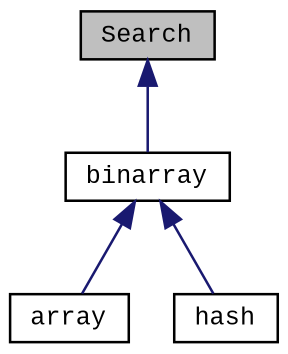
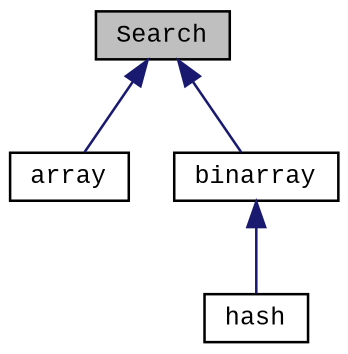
edge "array" -> "binarray": now "array" -> "Search"
